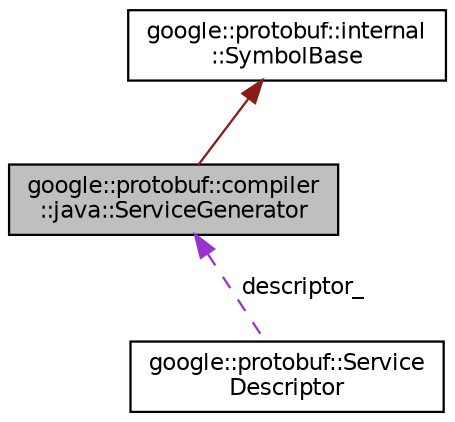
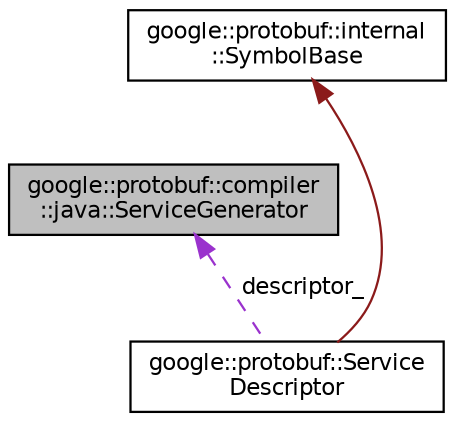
edge "google::protobuf::compiler ::java::ServiceGenerator" -> "google::protobuf::internal ::SymbolBase": now "google::protobuf::Service Descriptor" -> "google::protobuf::internal ::SymbolBase"
